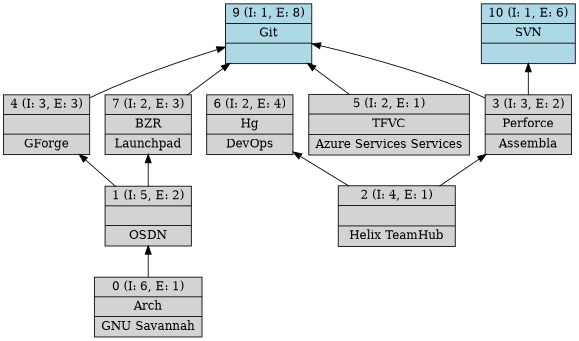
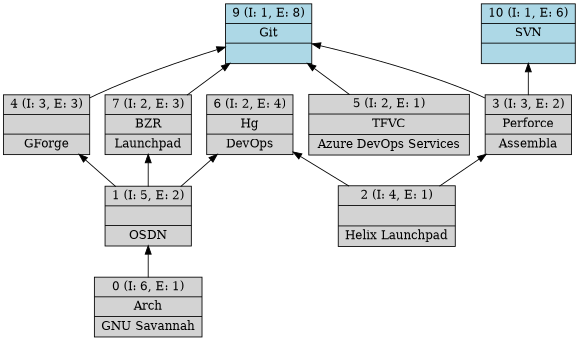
node "5 (I: 2, E: 1)": text "Azure Services Services" -> "Azure DevOps Services"
edge "1 (I: 5, E: 2)" -> "6 (I: 2, E: 4)": added
node "2 (I: 4, E: 1)": text "Helix TeamHub" -> "Helix Launchpad"
